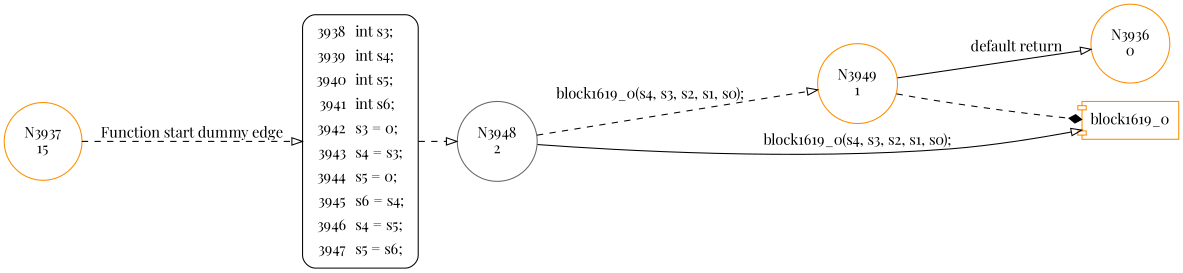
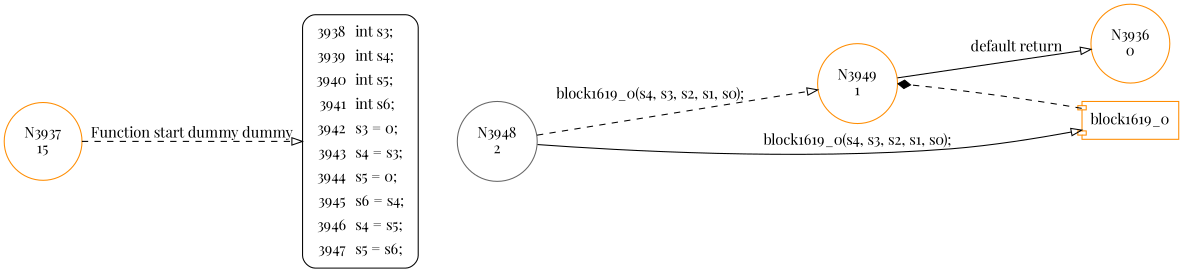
edge "N3949 1" -> "block1619_0": reversed
edge "N3937 15" -> "3938": label "Function start dummy edge" -> "Function start dummy dummy"
edge "3938" -> "N3948 2": removed
